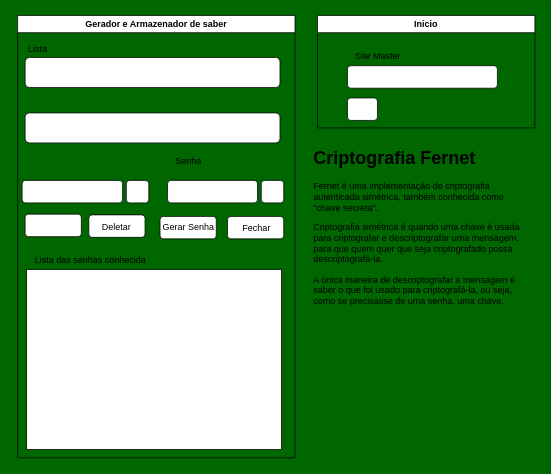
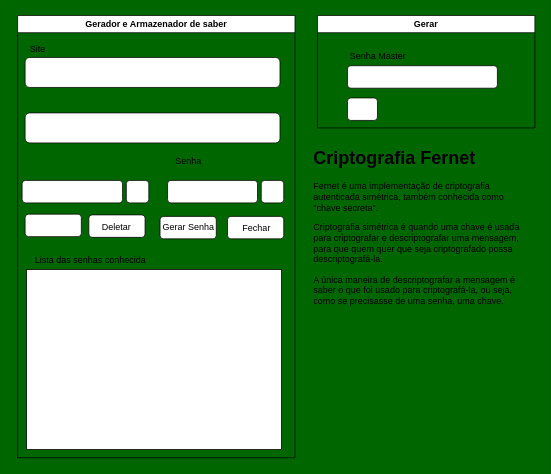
node "Inicio": label "Inicio" -> "Gerar"
node "Lista": label "Lista" -> "Site"
node "Site Master": label "Site Master" -> "Senha Master"
